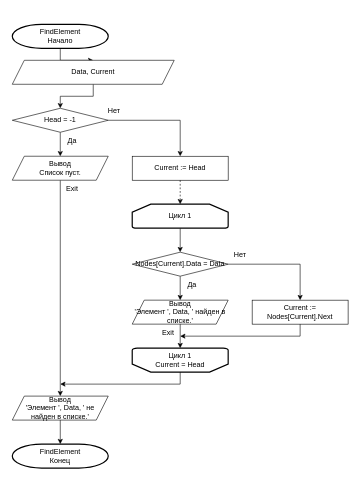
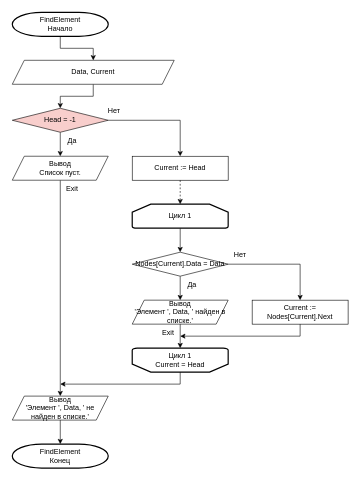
node "FindElement Начало": moved (60, 36) -> (60, 24)
node "Head = -1": fillcolor #ffffff -> #f8cecc
